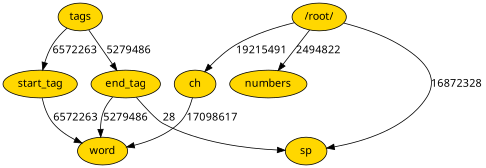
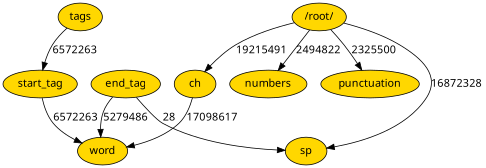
edge "tags" -> "end_tag": removed, label "5279486"
node "punctuation": added
